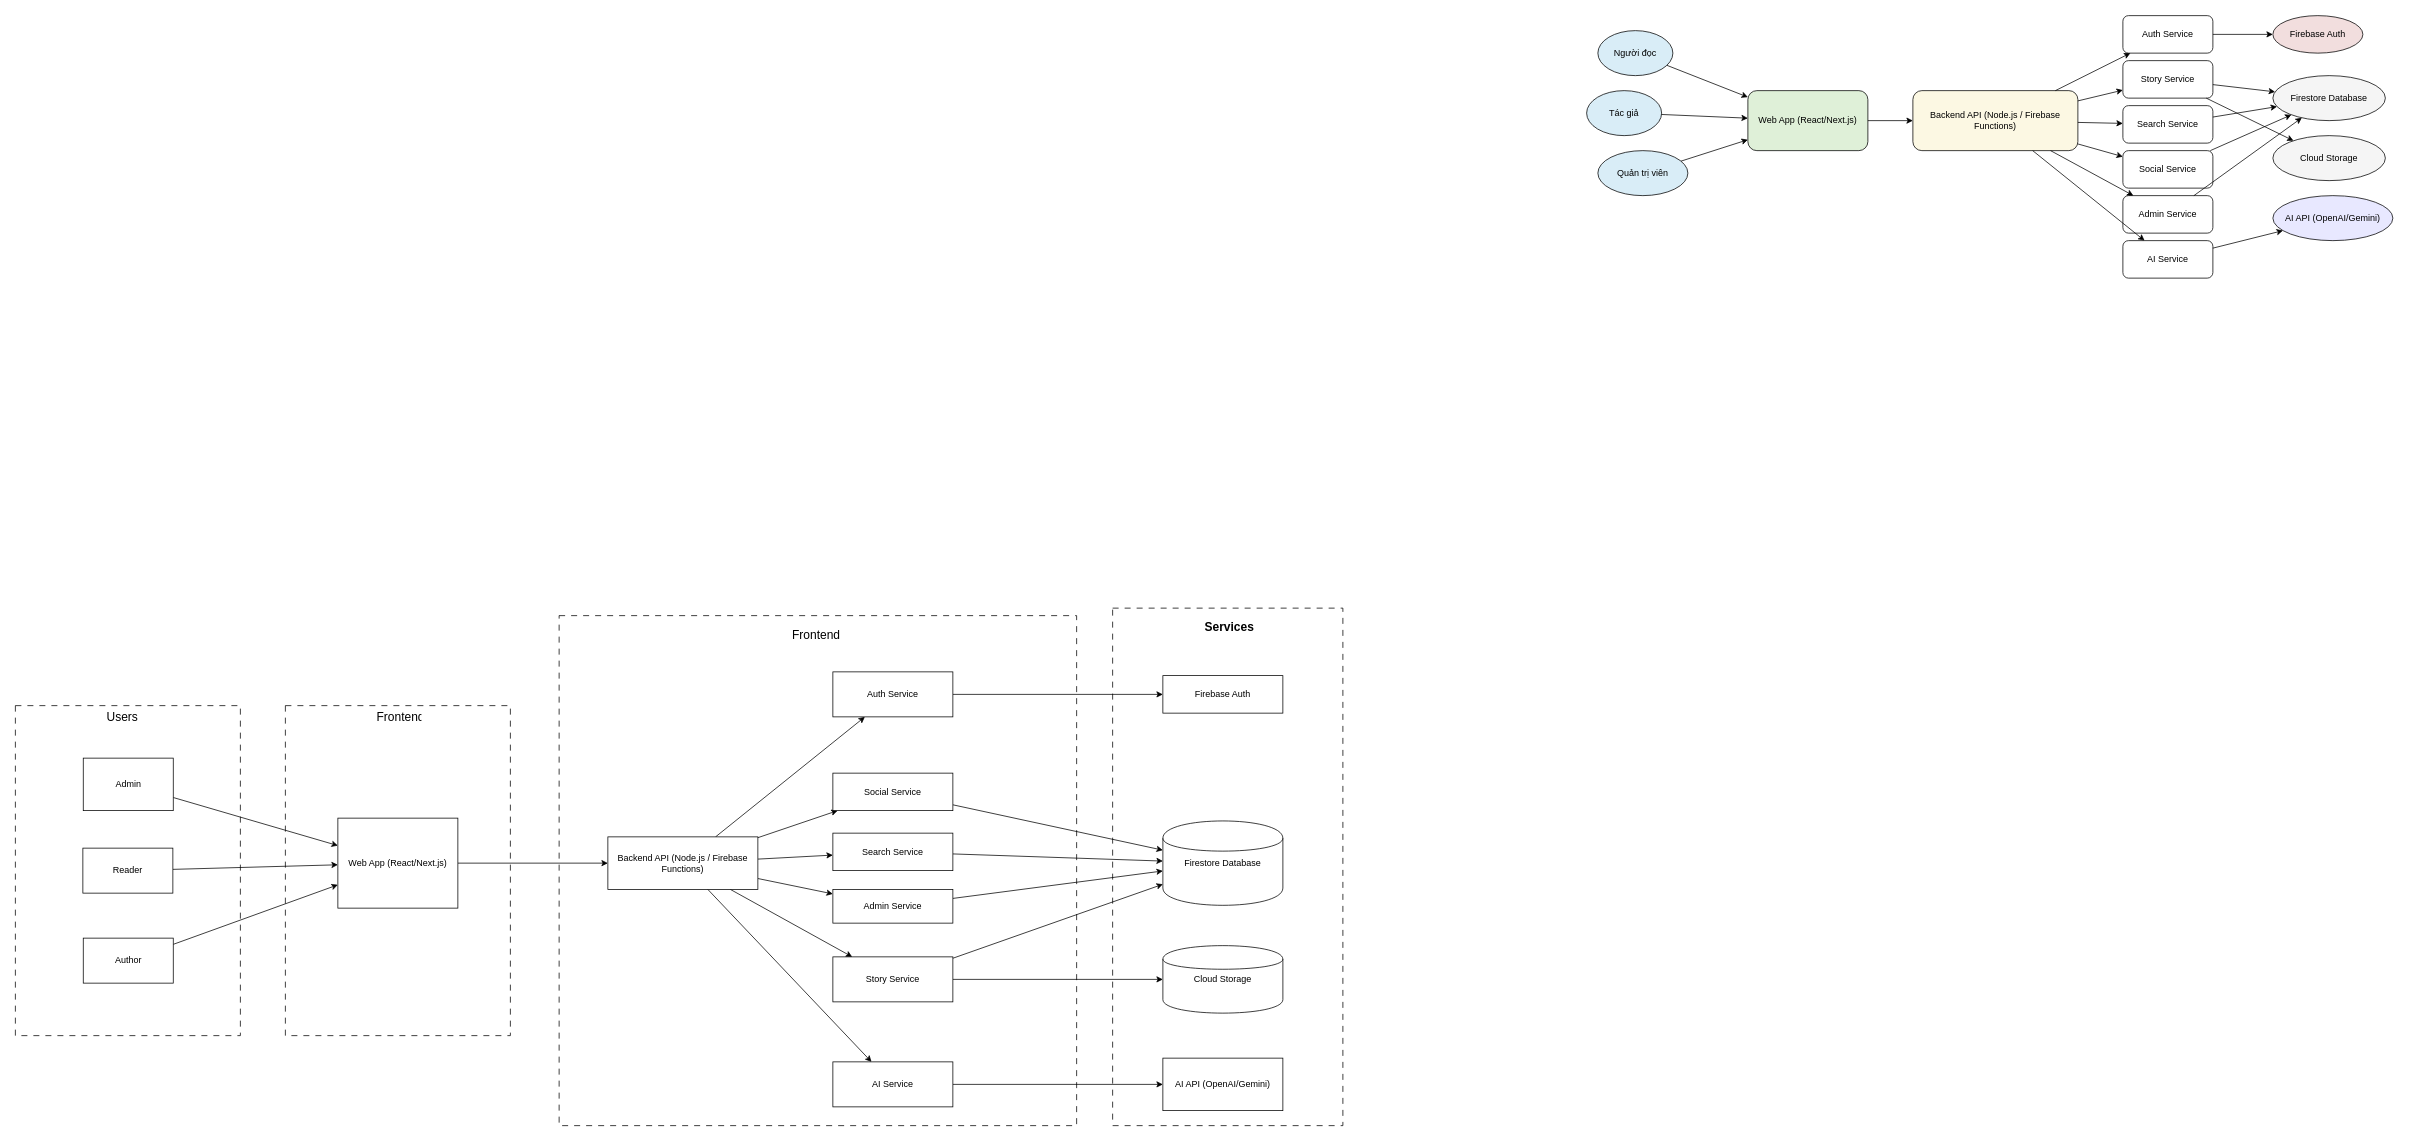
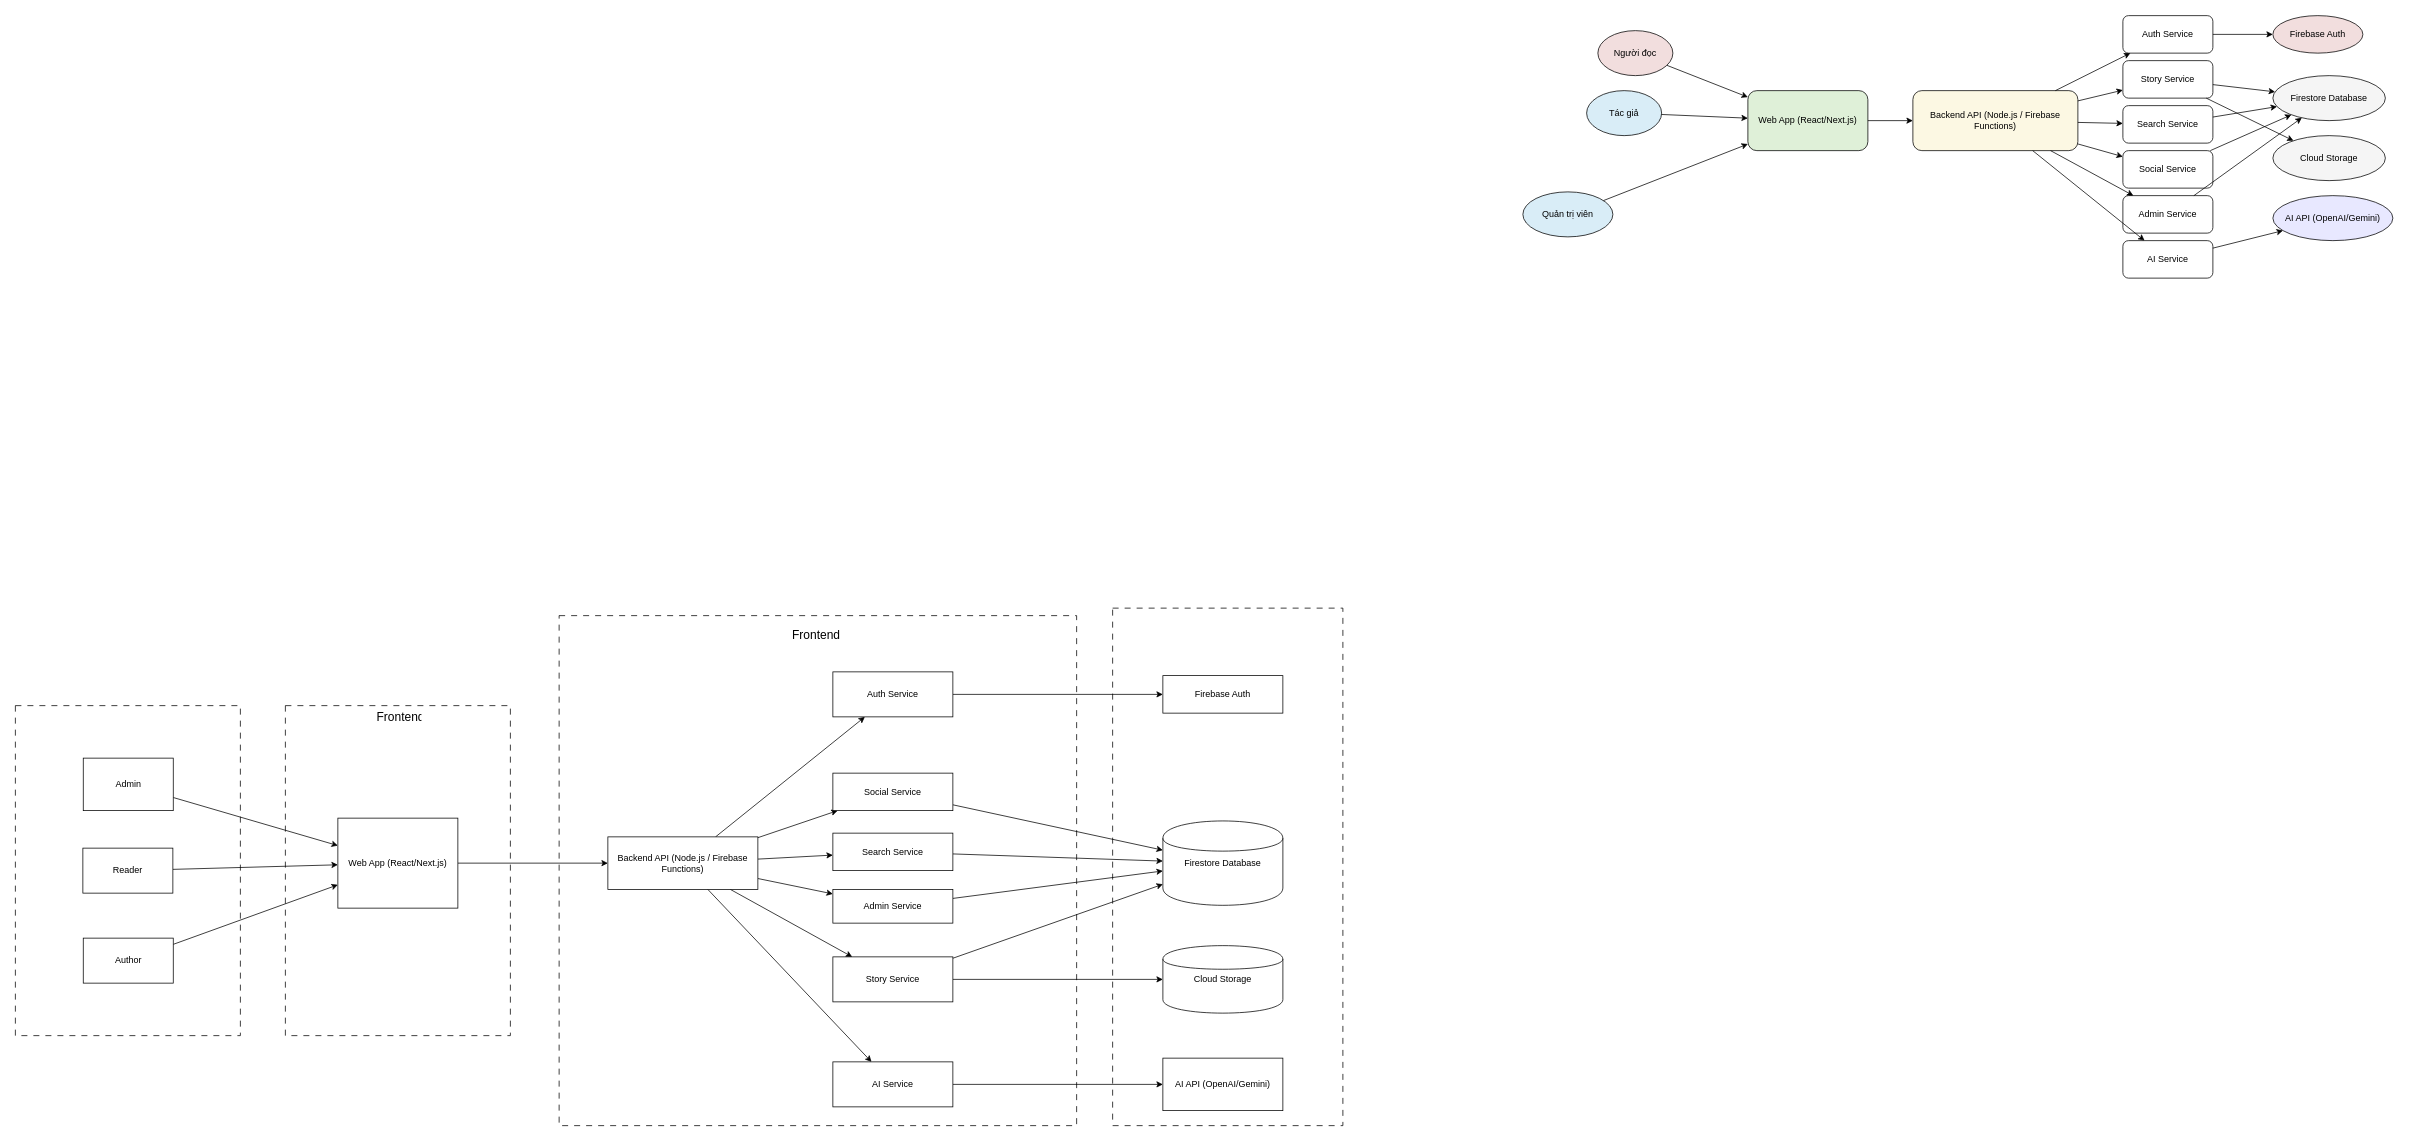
node "Người đọc": fillcolor #d9edf7 -> #f2dede
node "Quản trị viên": moved (1643, 173) -> (1568, 214)
node "Services": removed
node "Users": removed
